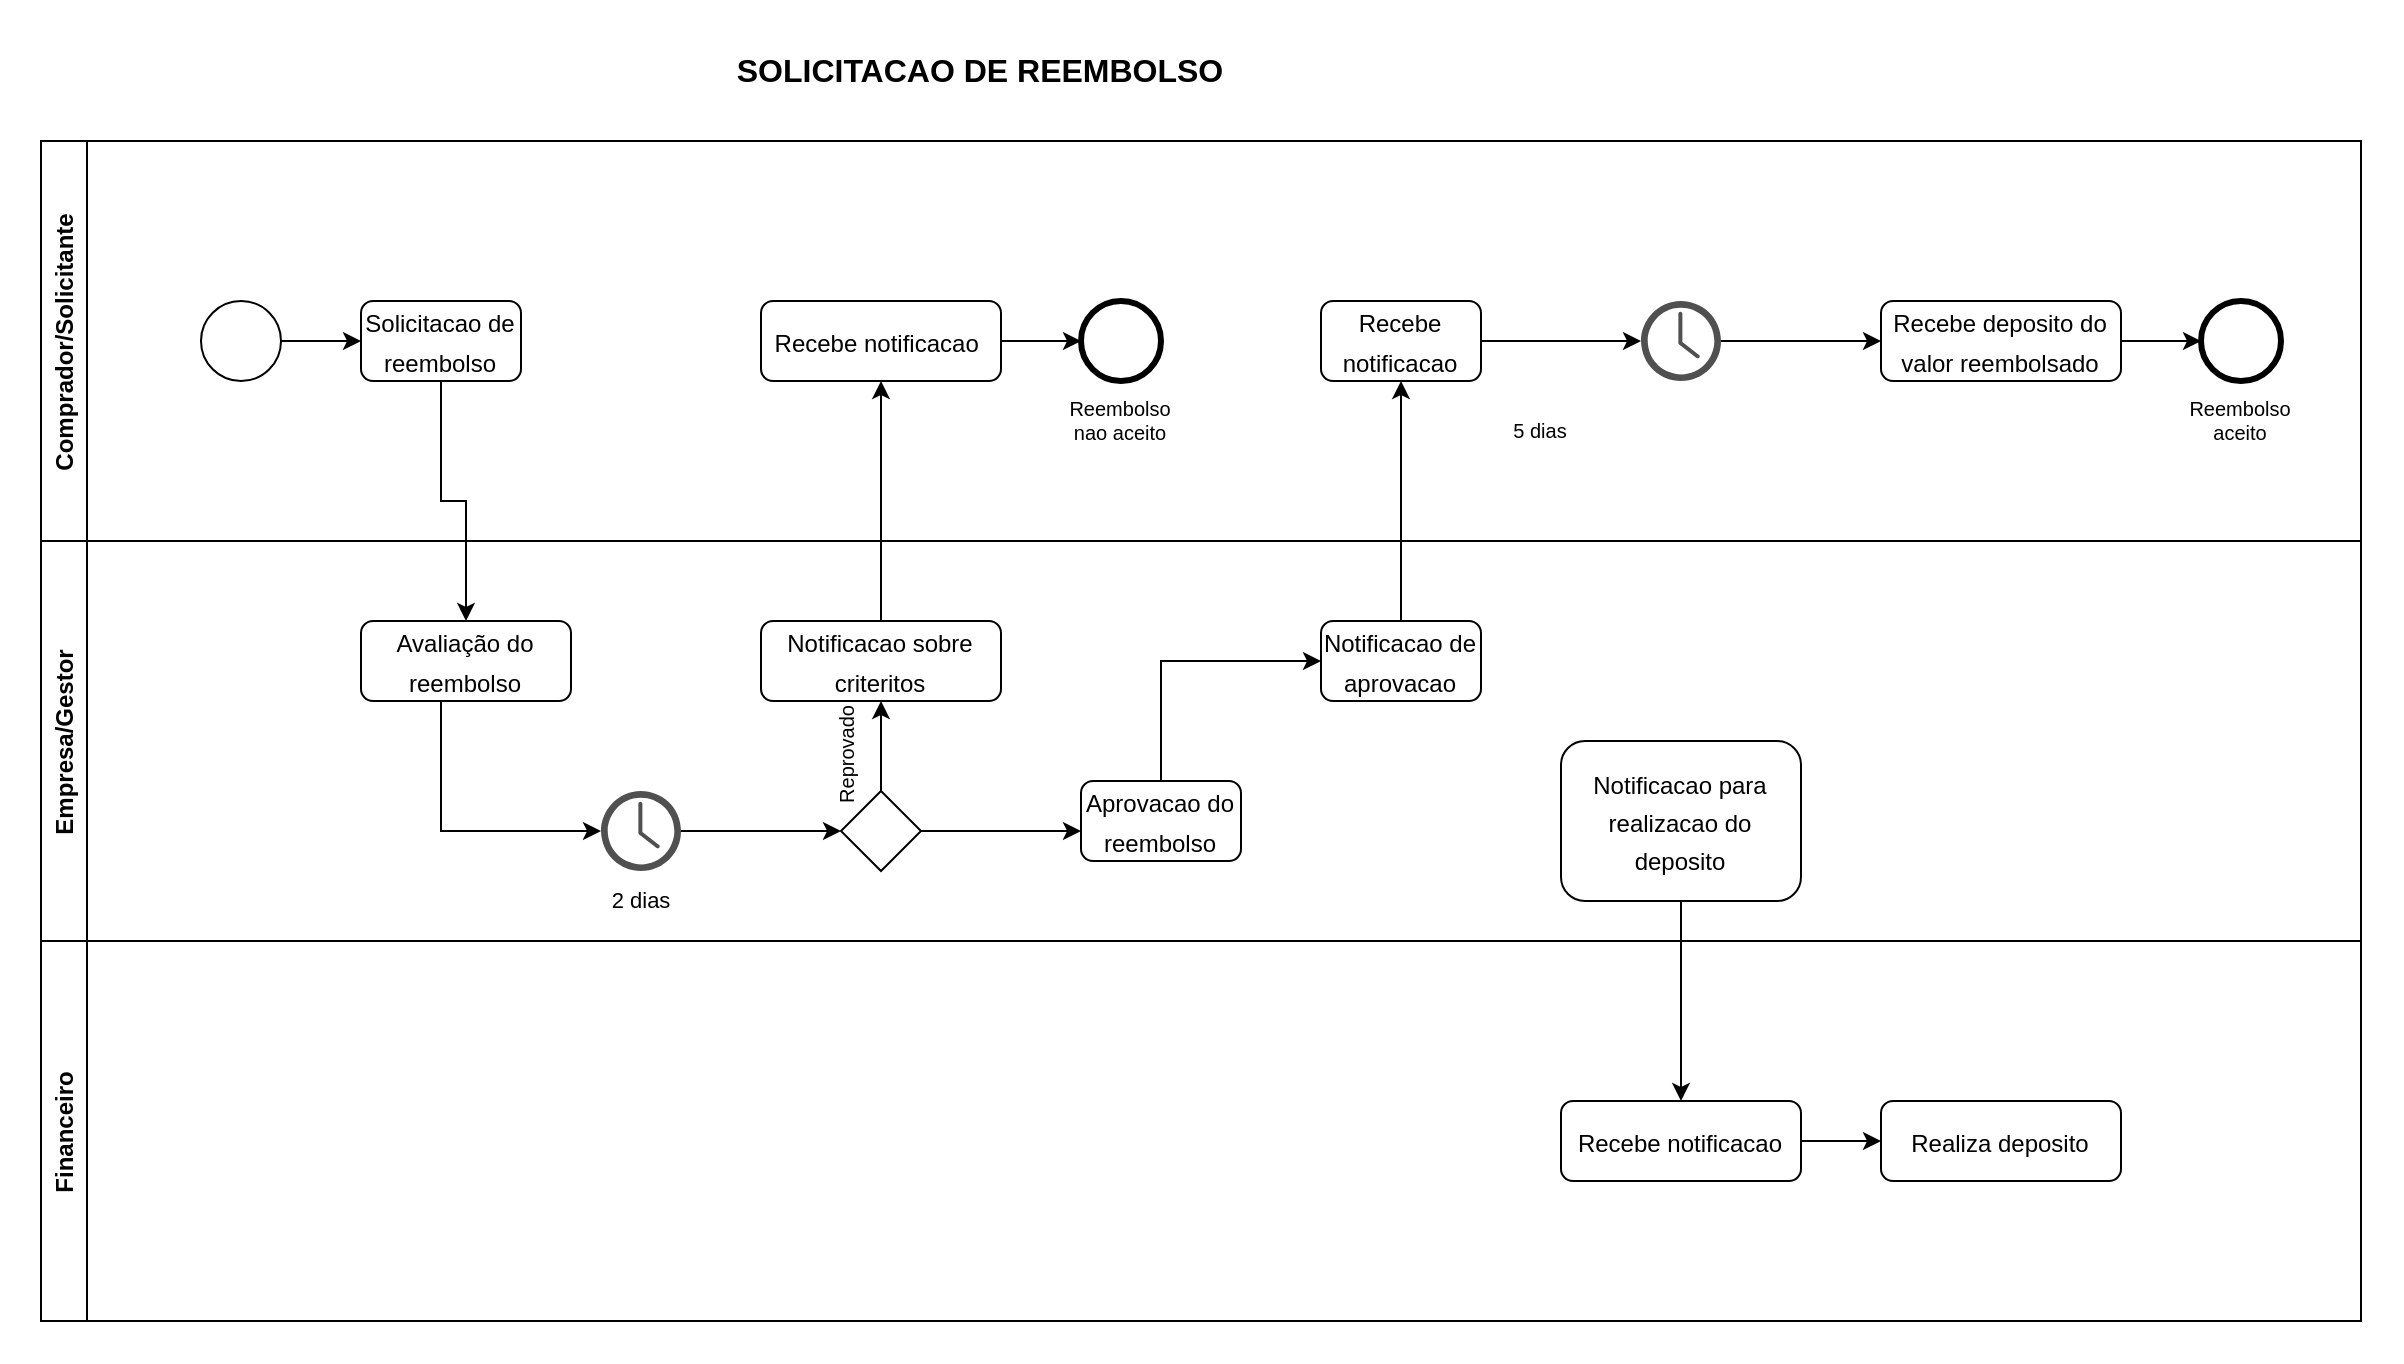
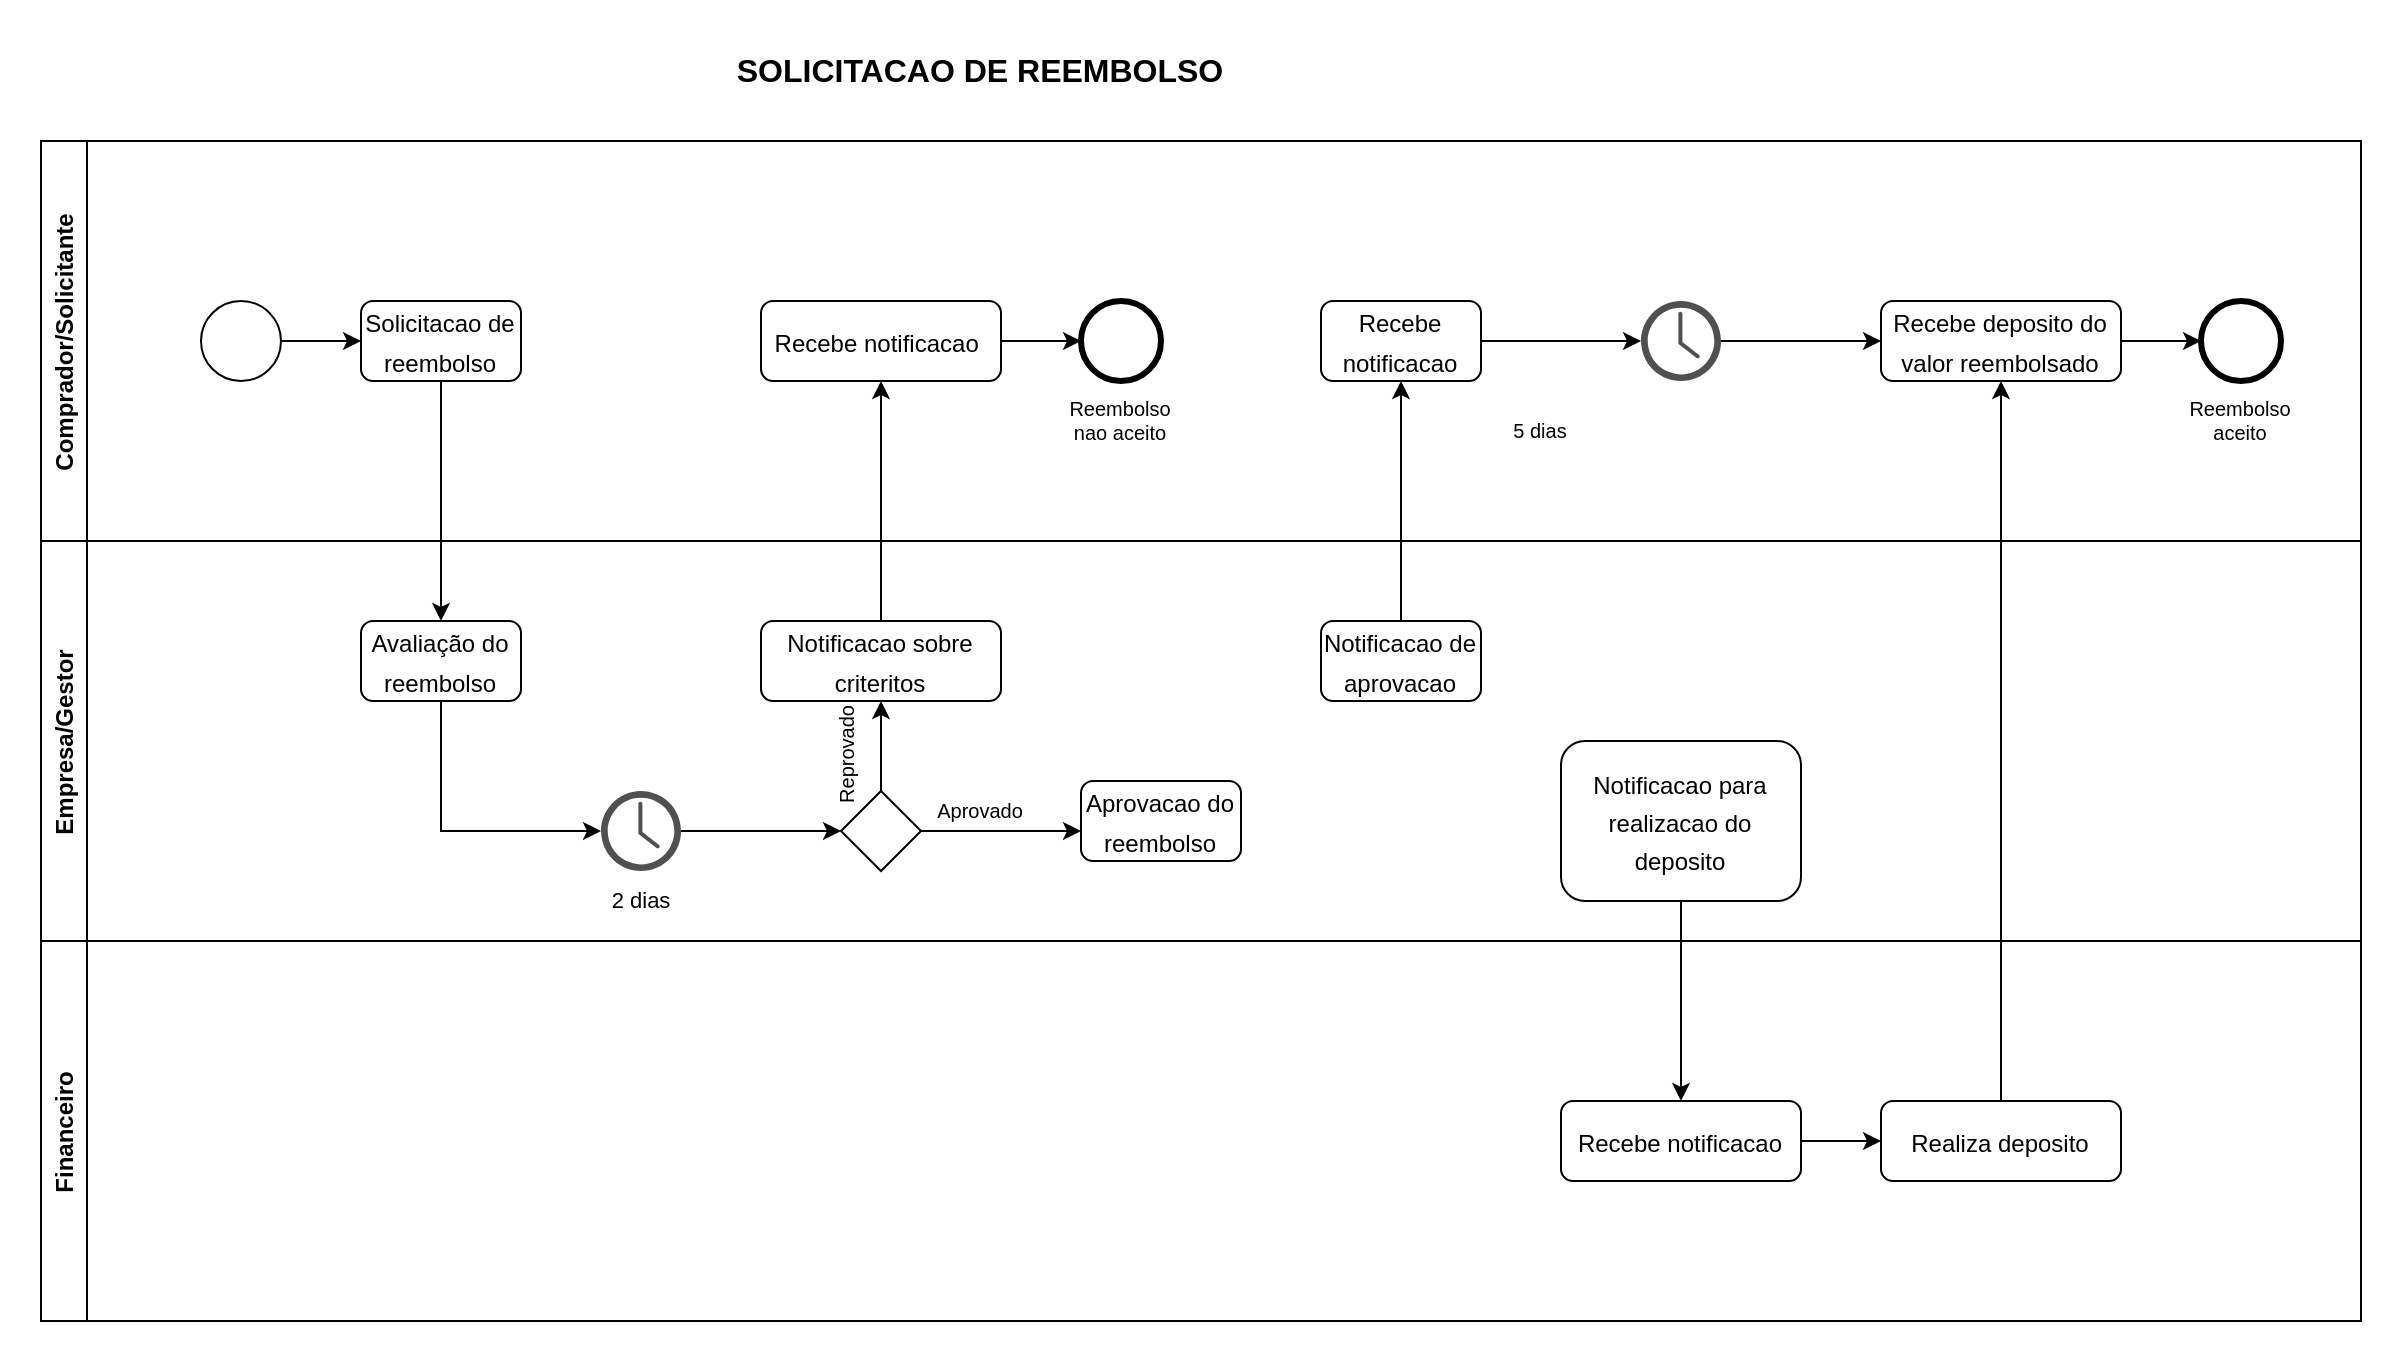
node "Avaliação do reembolso": size 210x80 -> 160x80
edge "Aprovacao do reembolso" -> "Notificacao de aprovacao": removed
edge "Realiza deposito" -> "Recebe deposito do valor reembolsado": added
node "Aprovado": added
